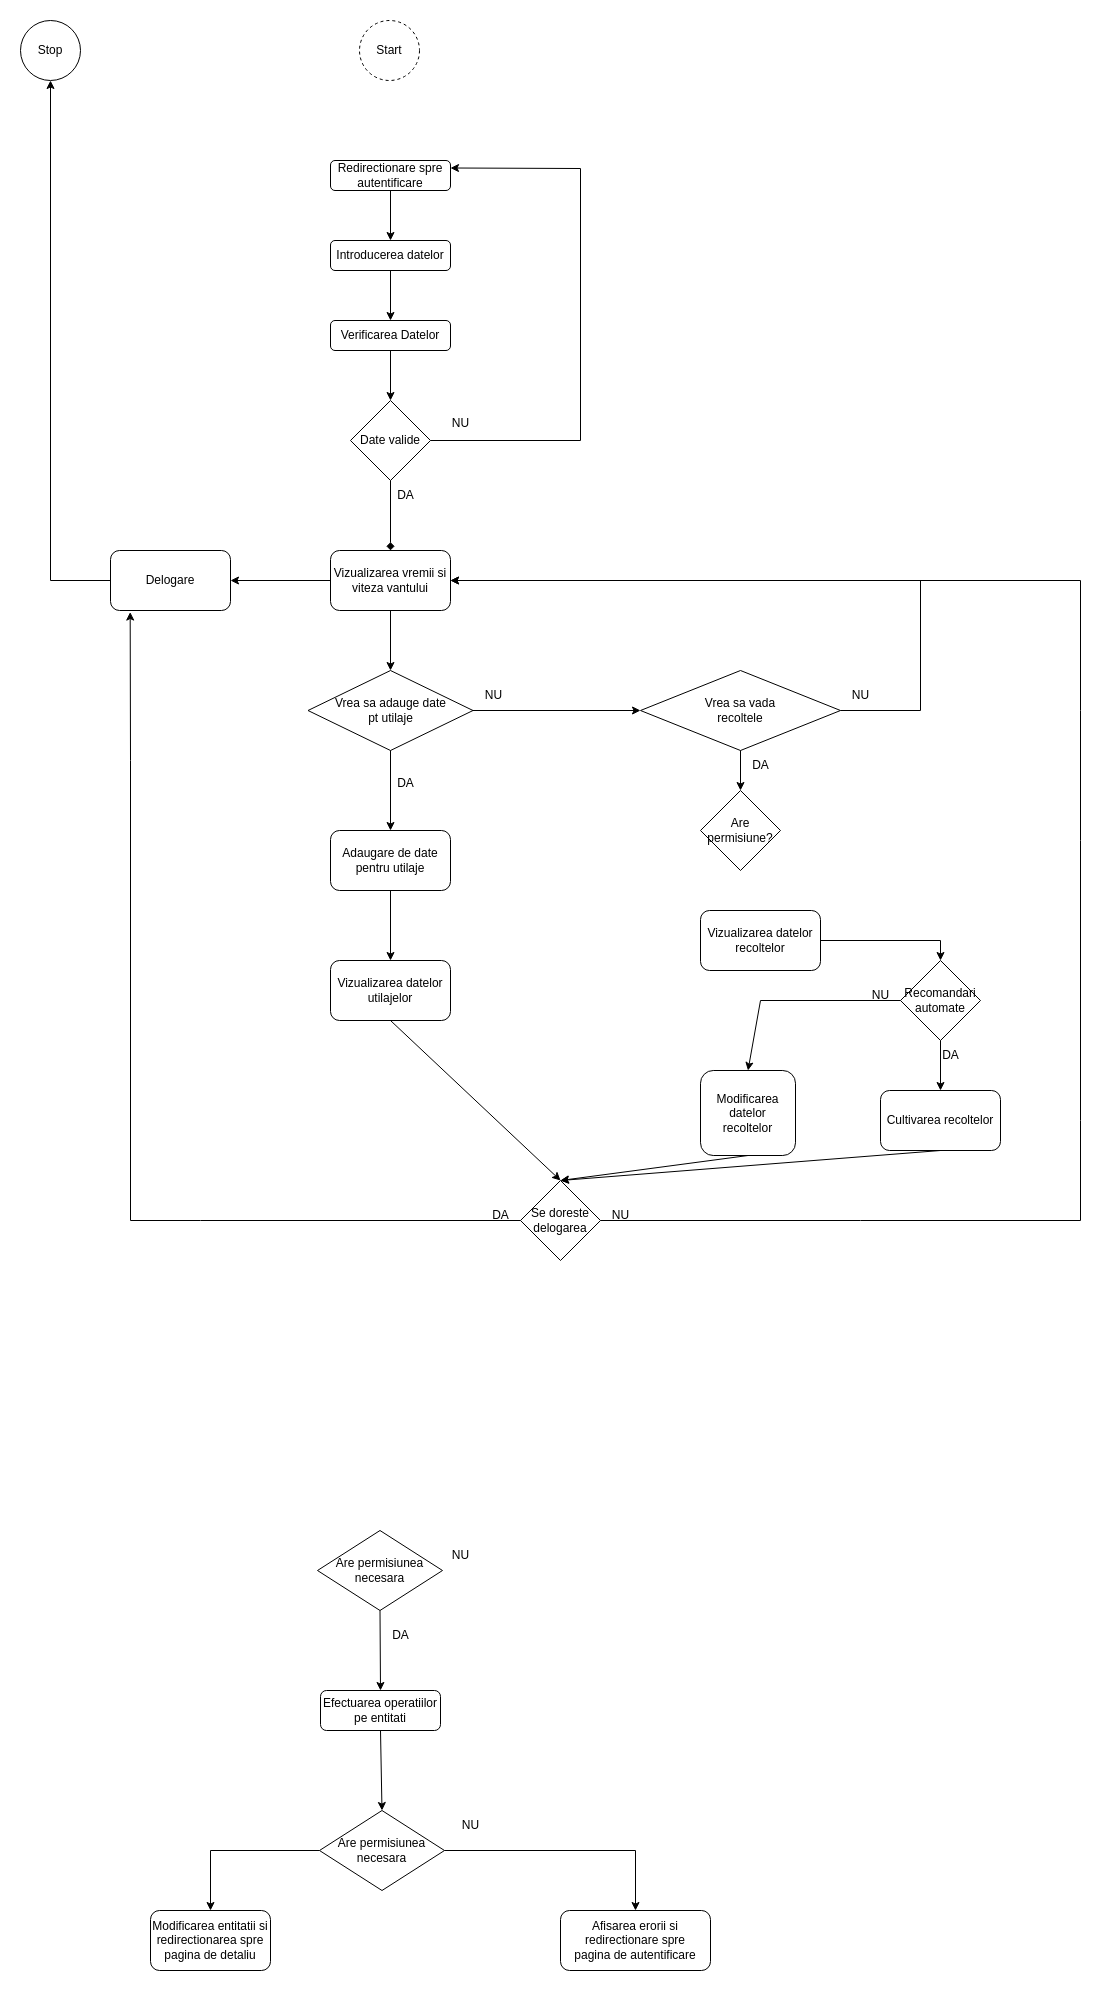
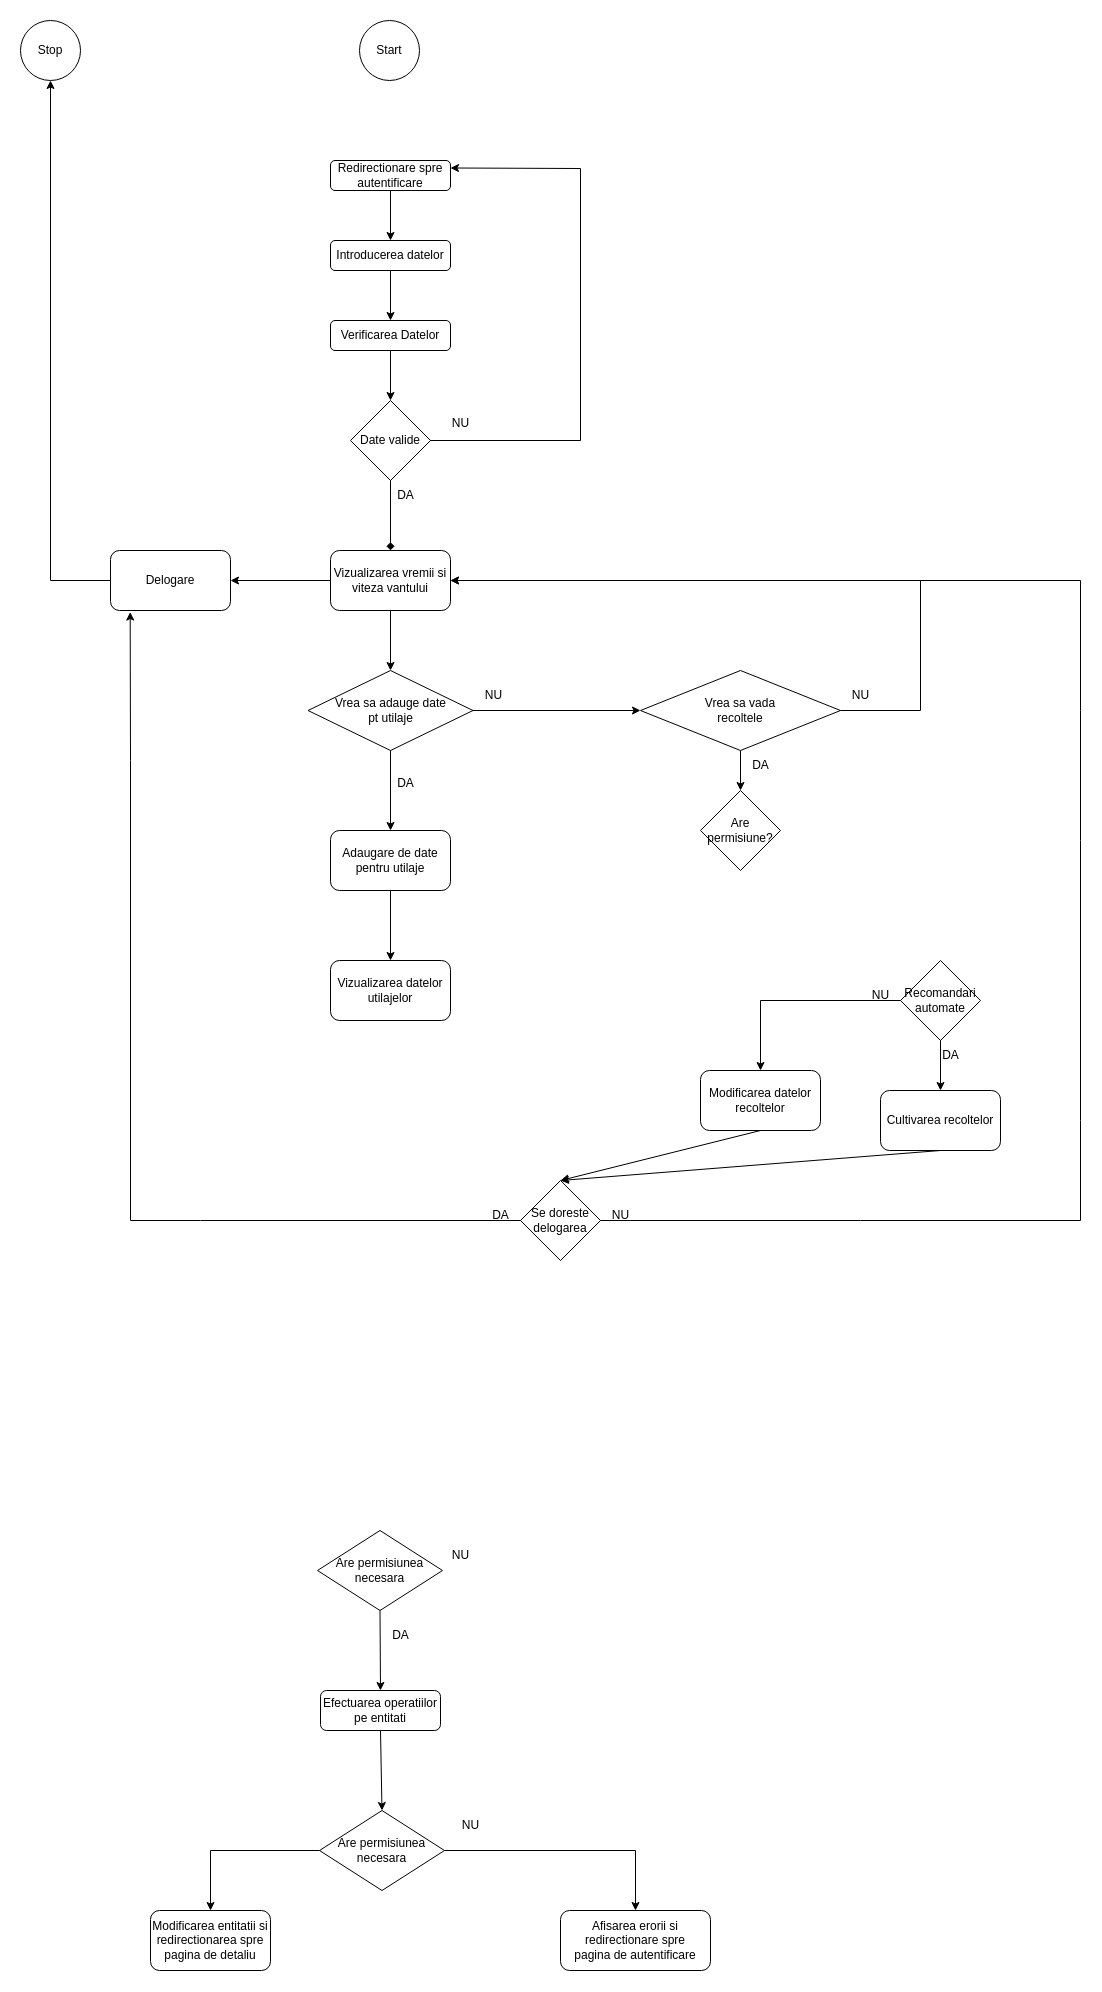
node "Start": style dashed -> solid
node "Vizualizarea datelor recoltelor": removed
edge "Vizualizarea datelor recoltelor" -> "Recomandari automate": removed
edge "Vizualizarea datelor utilajelor" -> "Se doreste delogarea": removed
node "Modificarea datelor recoltelor": size 95x85 -> 120x60
